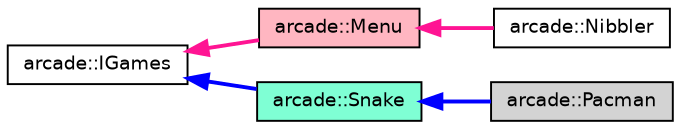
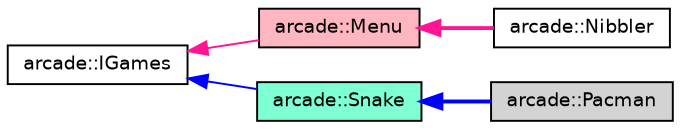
edge "arcade::Menu" -> "arcade::IGames": style bold -> solid
edge "arcade::Snake" -> "arcade::IGames": style bold -> solid
